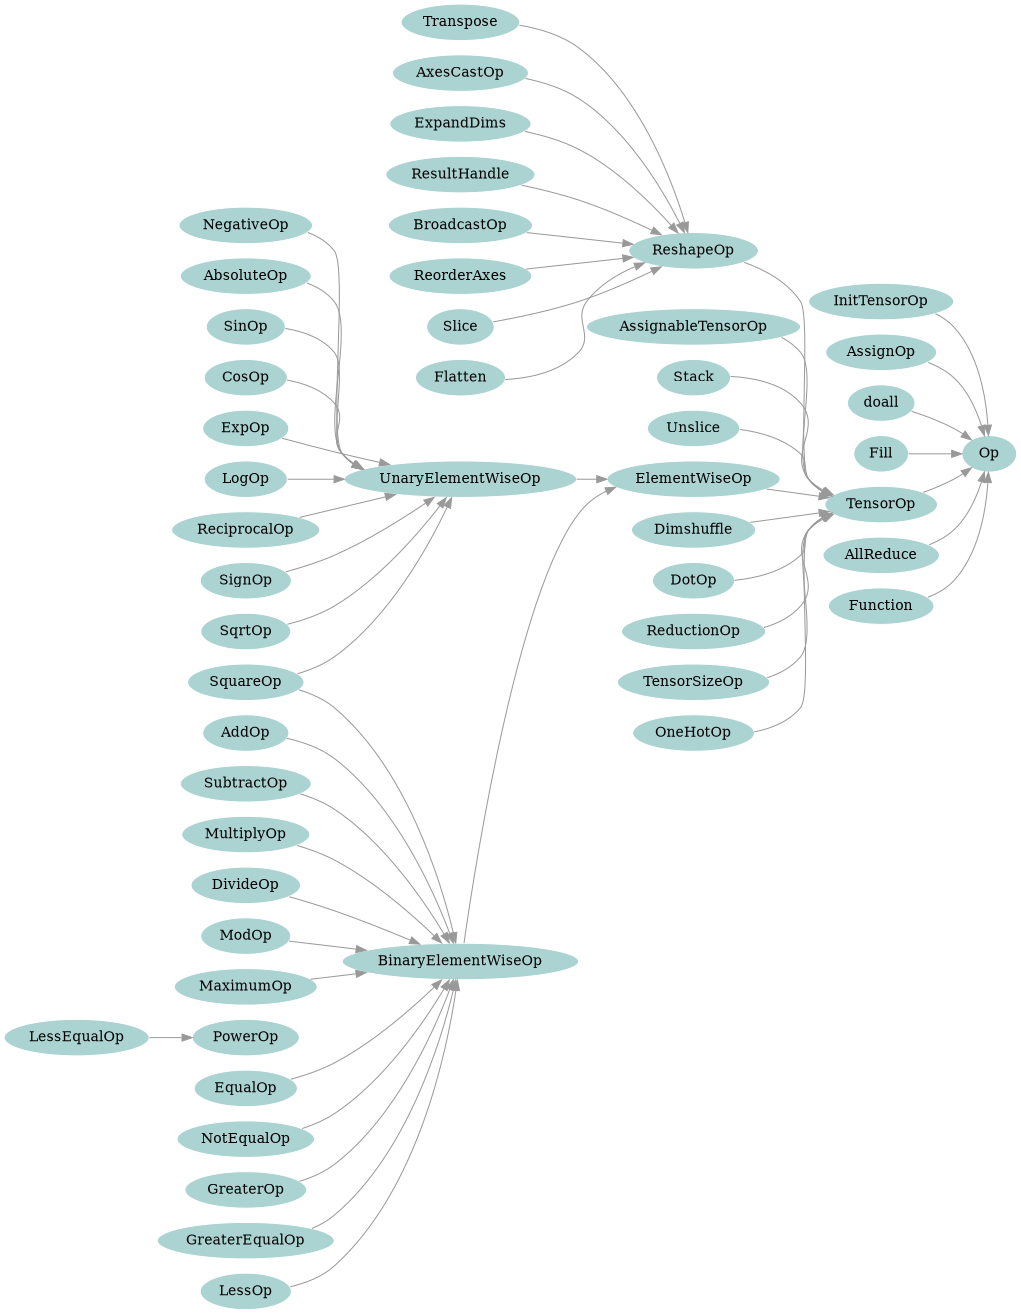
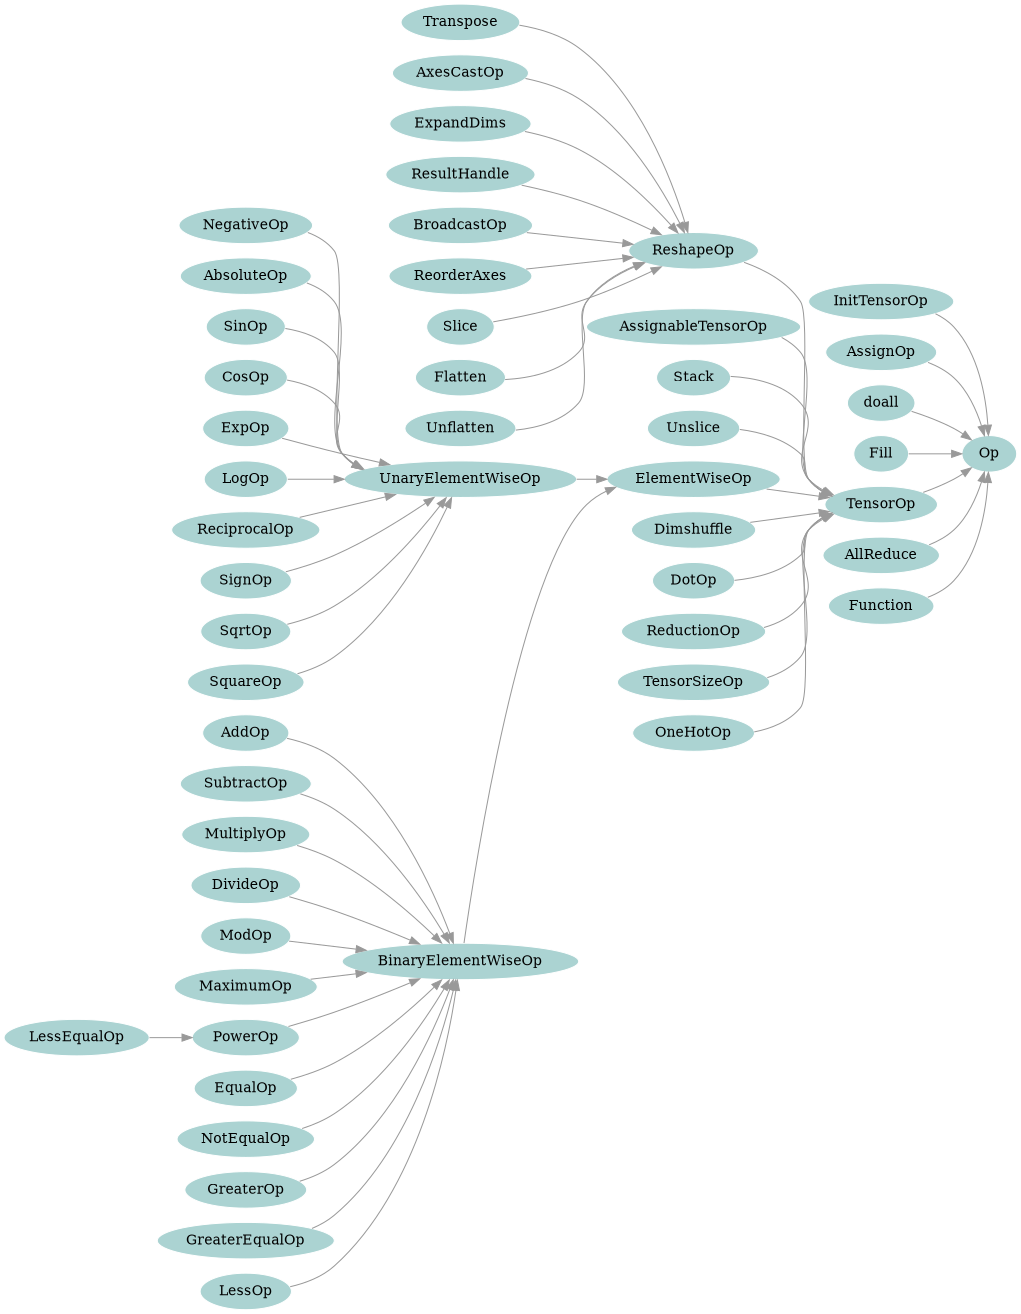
node "Unflatten": added
edge "SquareOp" -> "BinaryElementWiseOp": now "PowerOp" -> "BinaryElementWiseOp"
